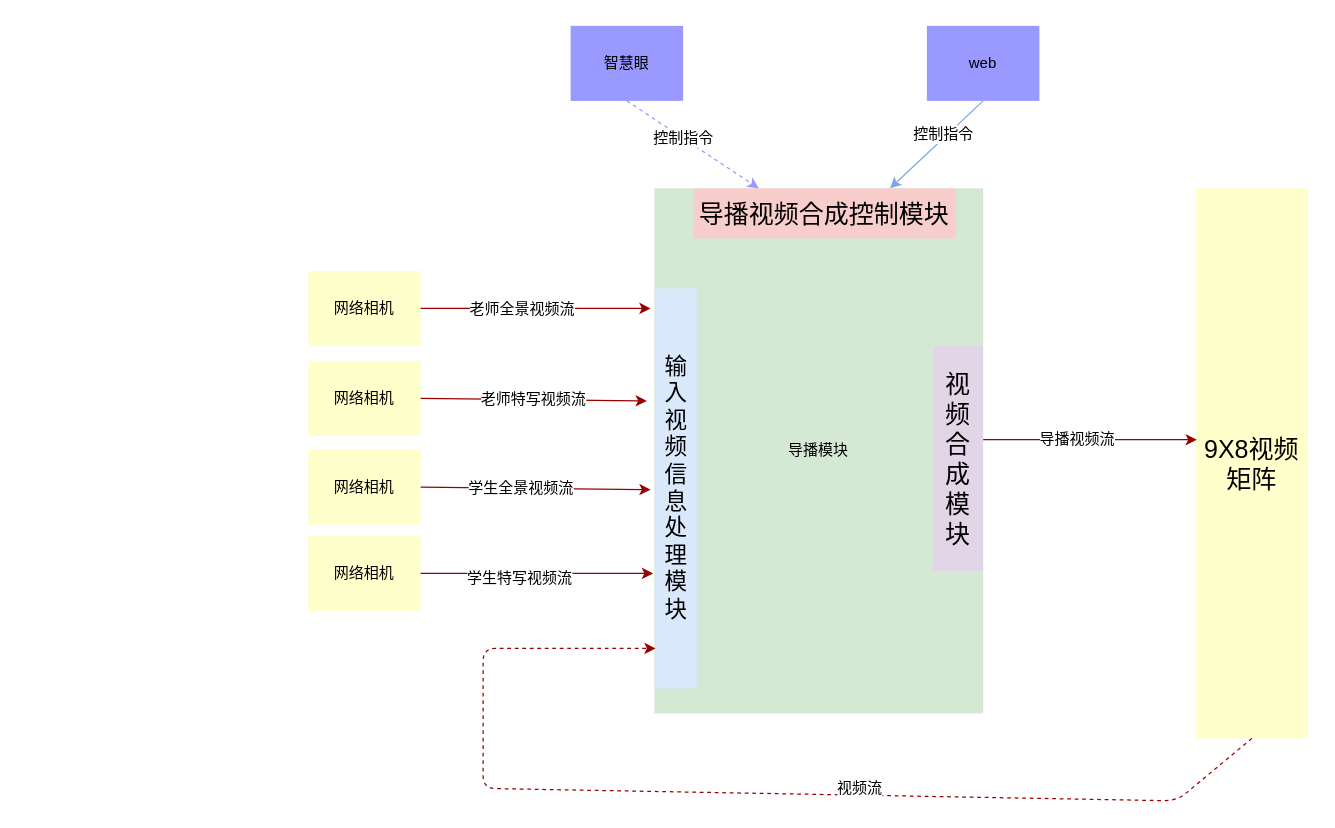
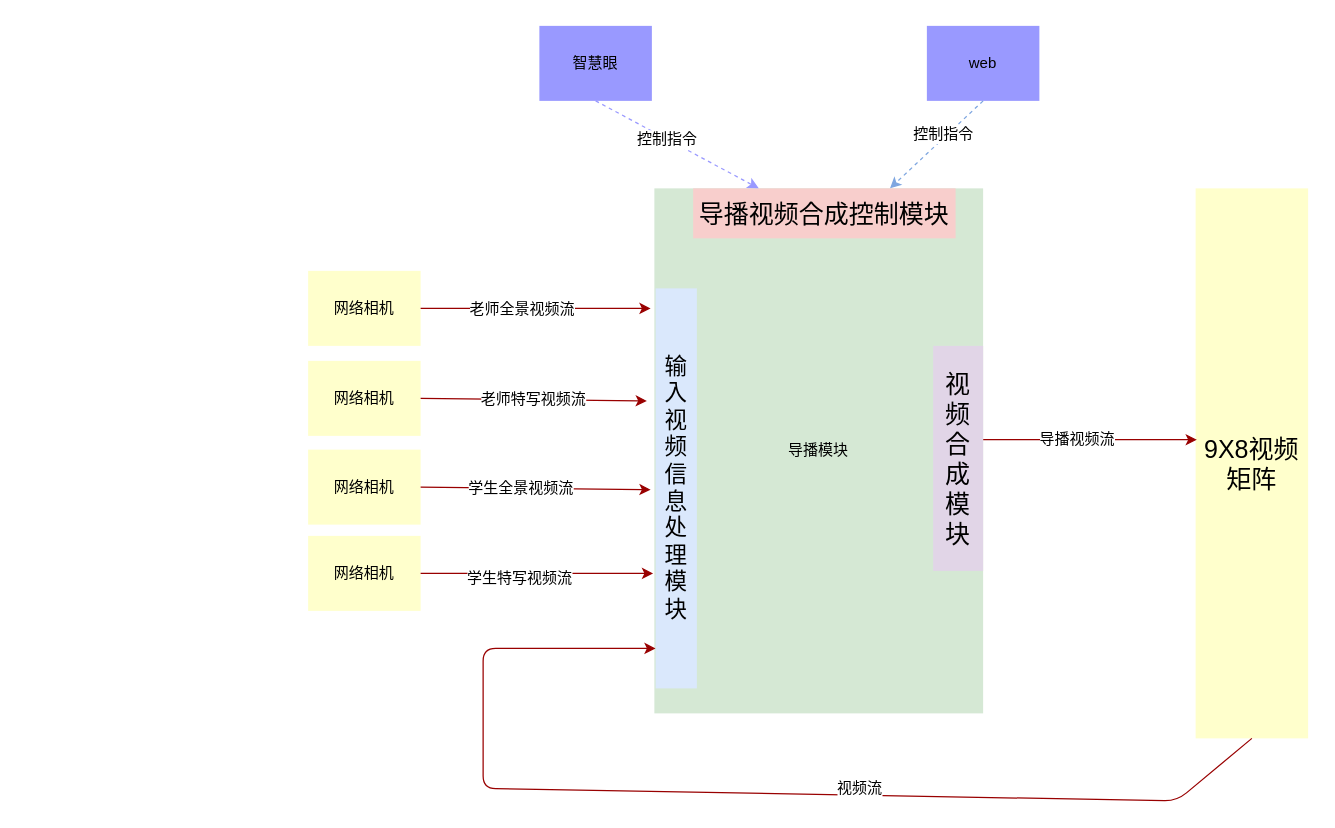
node "智慧眼": moved (627, 63) -> (596, 63)
edge "web" -> "导播视频合成控制模块": style solid -> dashed
edge "9X8视频矩阵" -> "输入视频信息处理模块": style dashed -> solid
